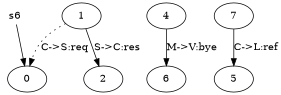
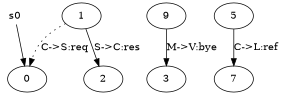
node "s6": label "s6" -> "s0"
node "4": label "4" -> "9"
edge "7" -> "5": reversed
node "6": label "6" -> "3"
